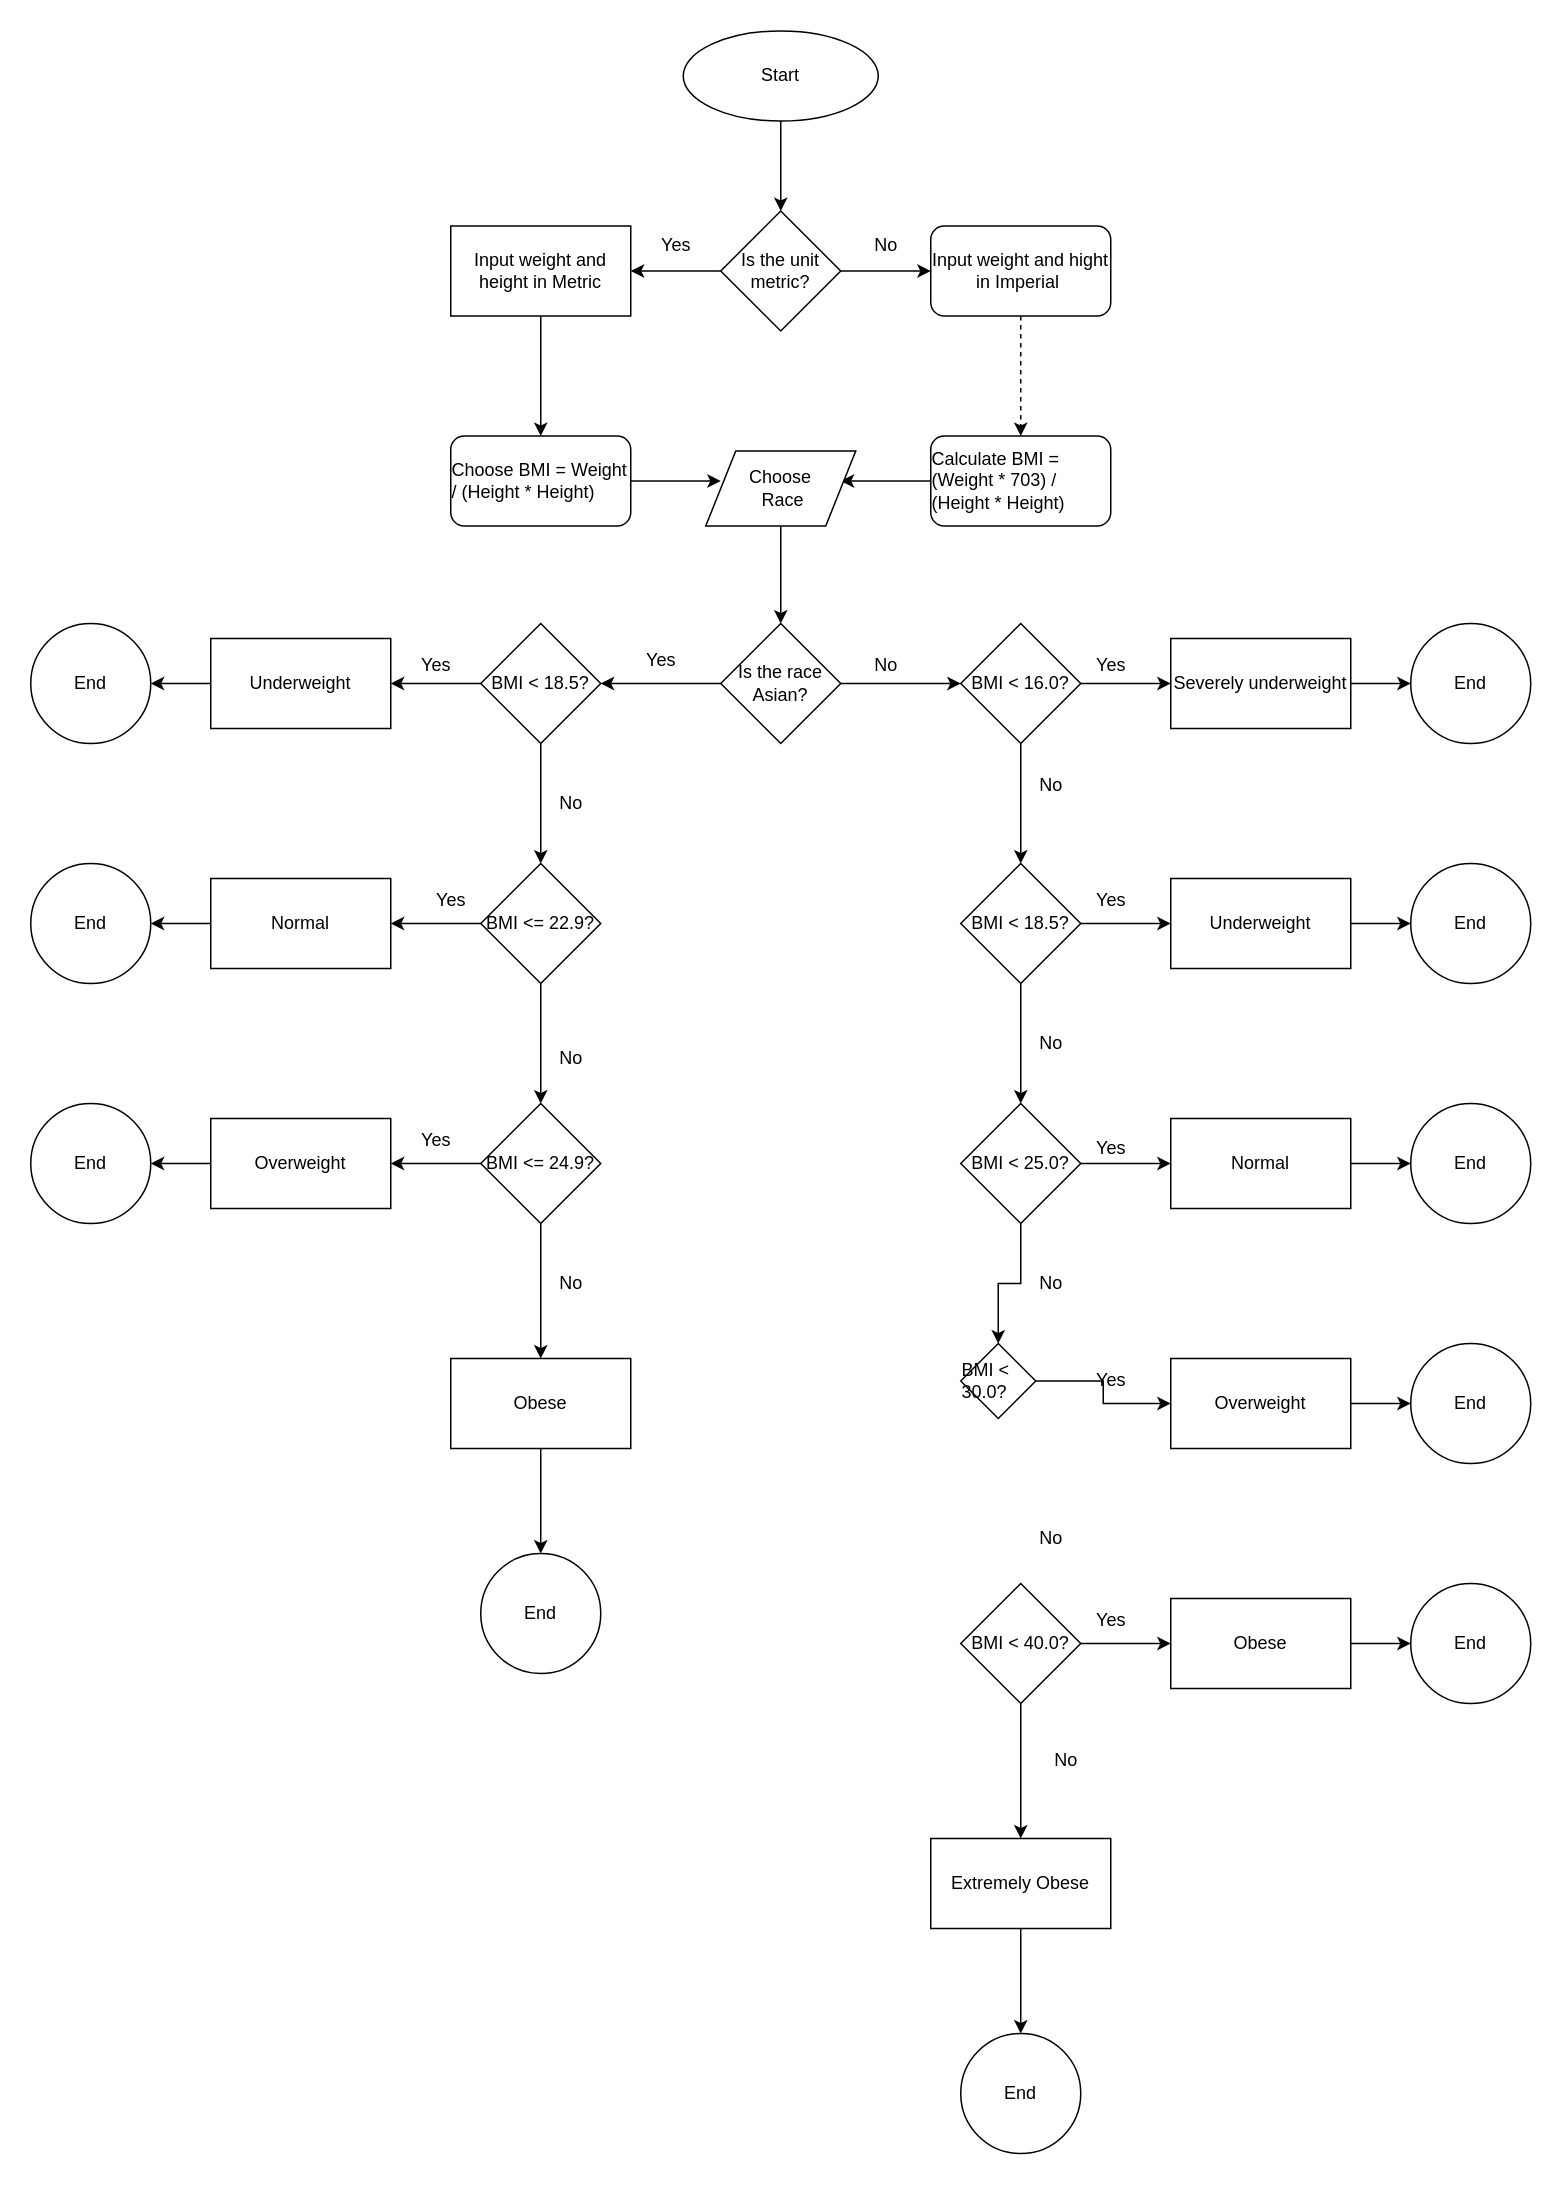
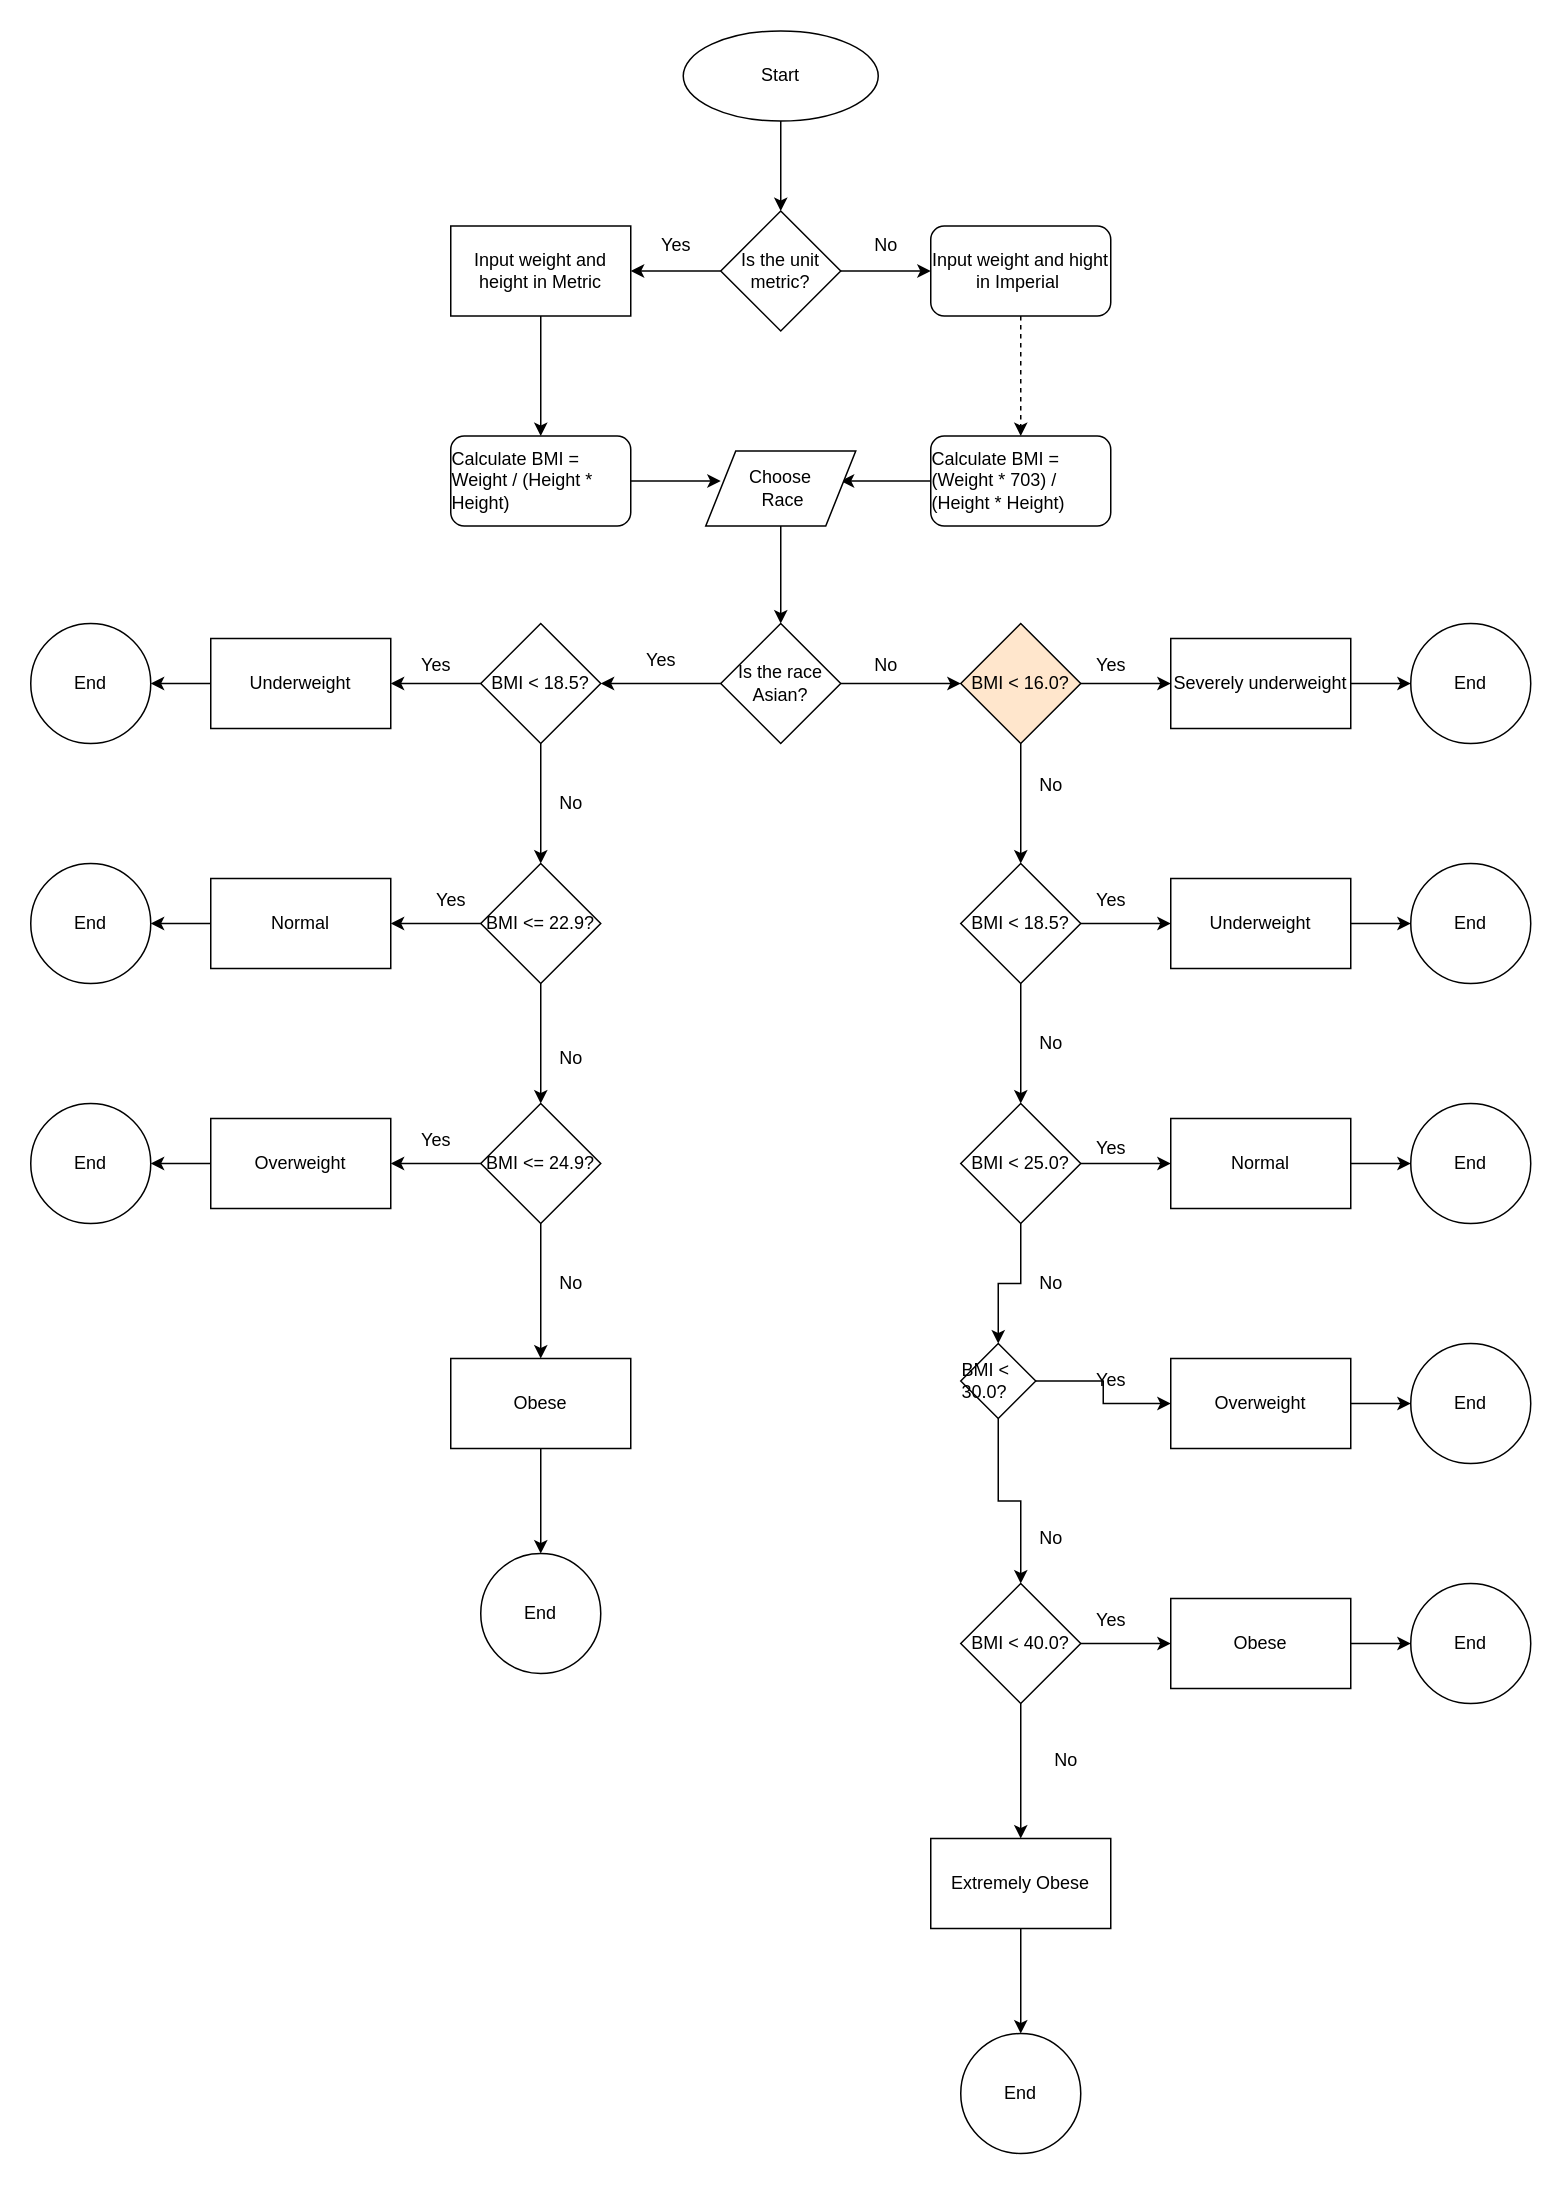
node "Choose BMI = Weight / (Height * Height)": label "Choose BMI = Weight / (Height * Height)" -> "Calculate BMI = Weight / (Height * Height)"
node "BMI < 16.0?": fillcolor #ffffff -> #ffe6cc
edge "BMI < 30.0?" -> "BMI < 40.0?": added
